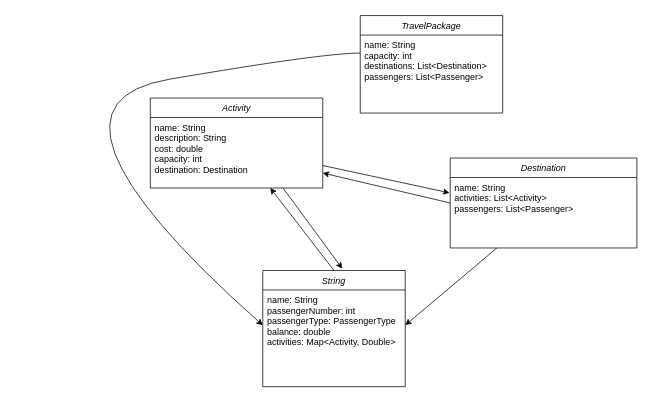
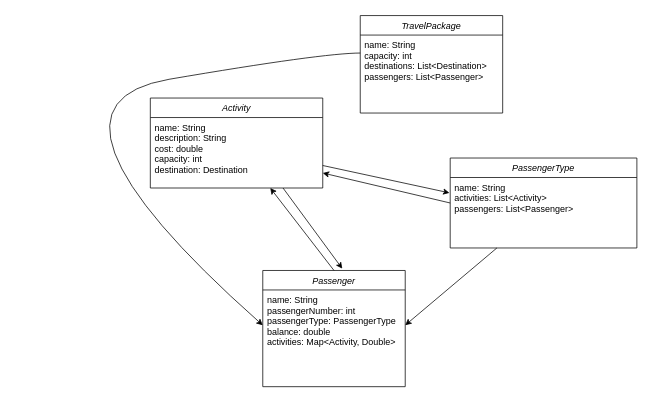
node "Destination": label "Destination" -> "PassengerType"
node "String": label "String" -> "Passenger"
